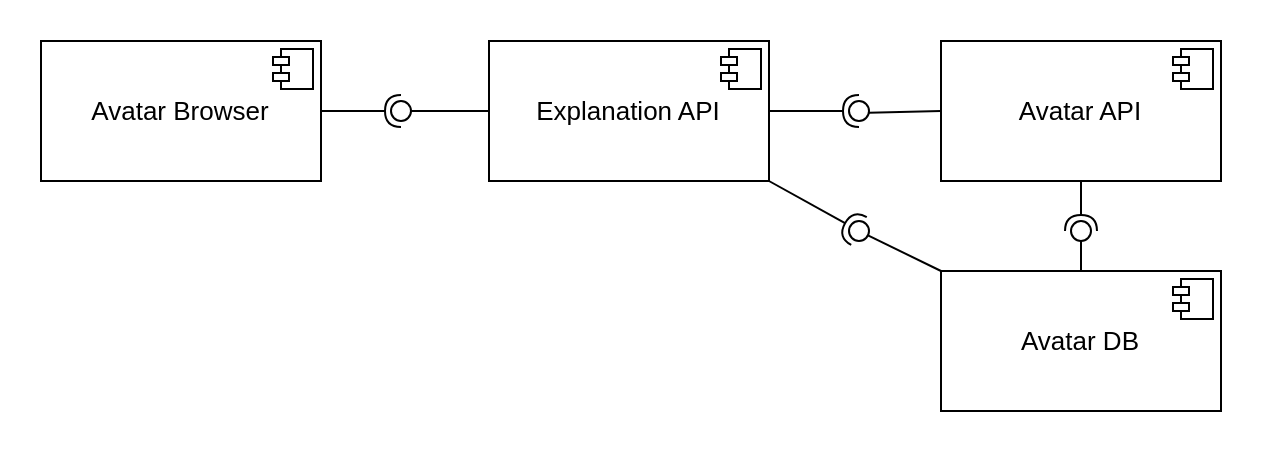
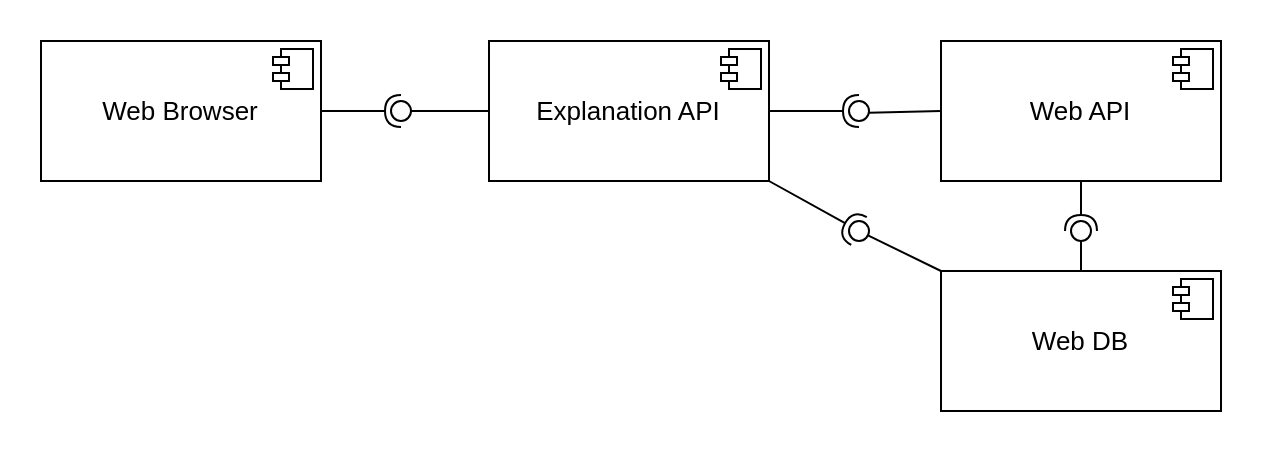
node "Avatar Browser": label "Avatar Browser" -> "Web Browser"
node "Avatar API": label "Avatar API" -> "Web API"
node "Avatar DB": label "Avatar DB" -> "Web DB"
